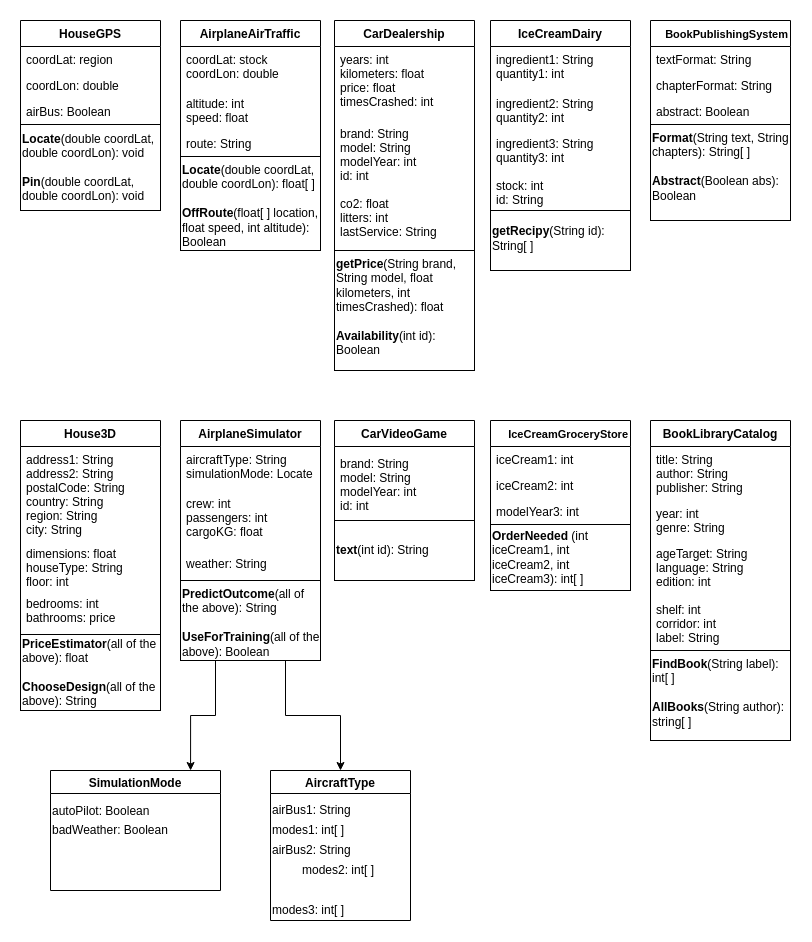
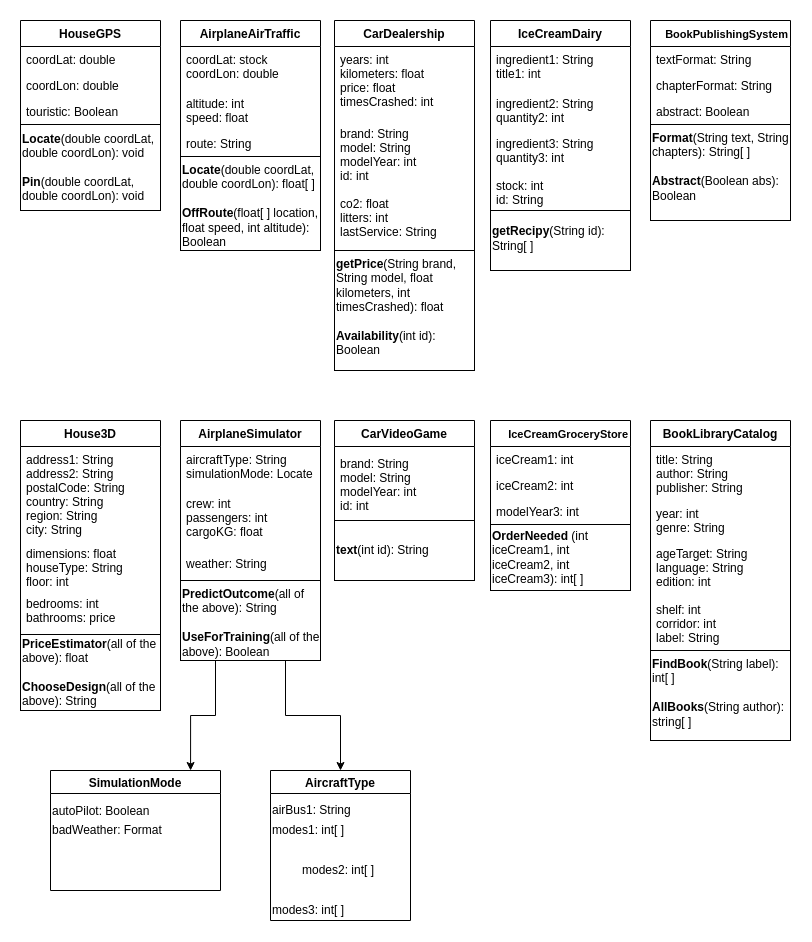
node "coordLat: region": label "coordLat: region" -> "coordLat: double"
node "ingredient1: String quantity1: int": label "ingredient1: String quantity1: int" -> "ingredient1: String title1: int"
node "airBus: Boolean": label "airBus: Boolean" -> "touristic: Boolean"
node "badWeather: Boolean": label "badWeather: Boolean" -> "badWeather: Format"
node "airBus2: String": removed
